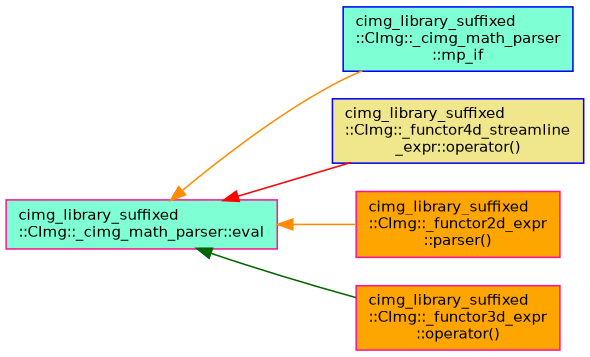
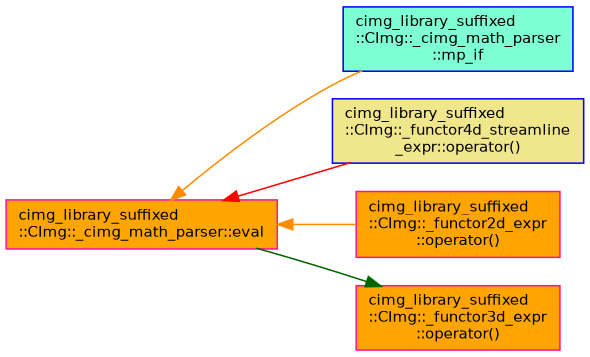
node "cimg_library_suffixed ::CImg::_cimg_math_parser::eval": fillcolor aquamarine -> orange
node "cimg_library_suffixed ::CImg::_functor2d_expr ::parser()": label "cimg_library_suffixed ::CImg::_functor2d_expr ::parser()" -> "cimg_library_suffixed ::CImg::_functor2d_expr ::operator()"
edge "cimg_library_suffixed ::CImg::_functor3d_expr ::operator()" -> "cimg_library_suffixed ::CImg::_cimg_math_parser::eval": reversed
